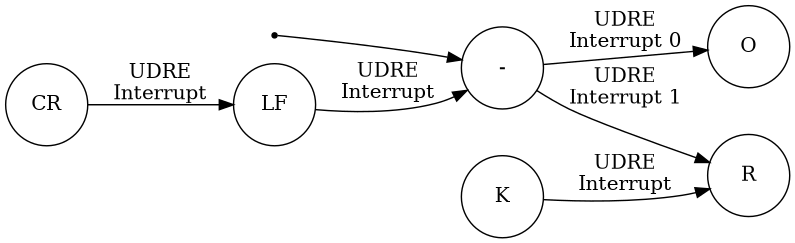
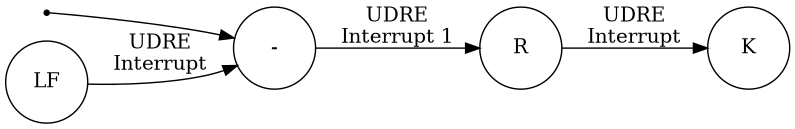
node "O": removed
node "CR": removed
edge "K" -> "R": reversed
